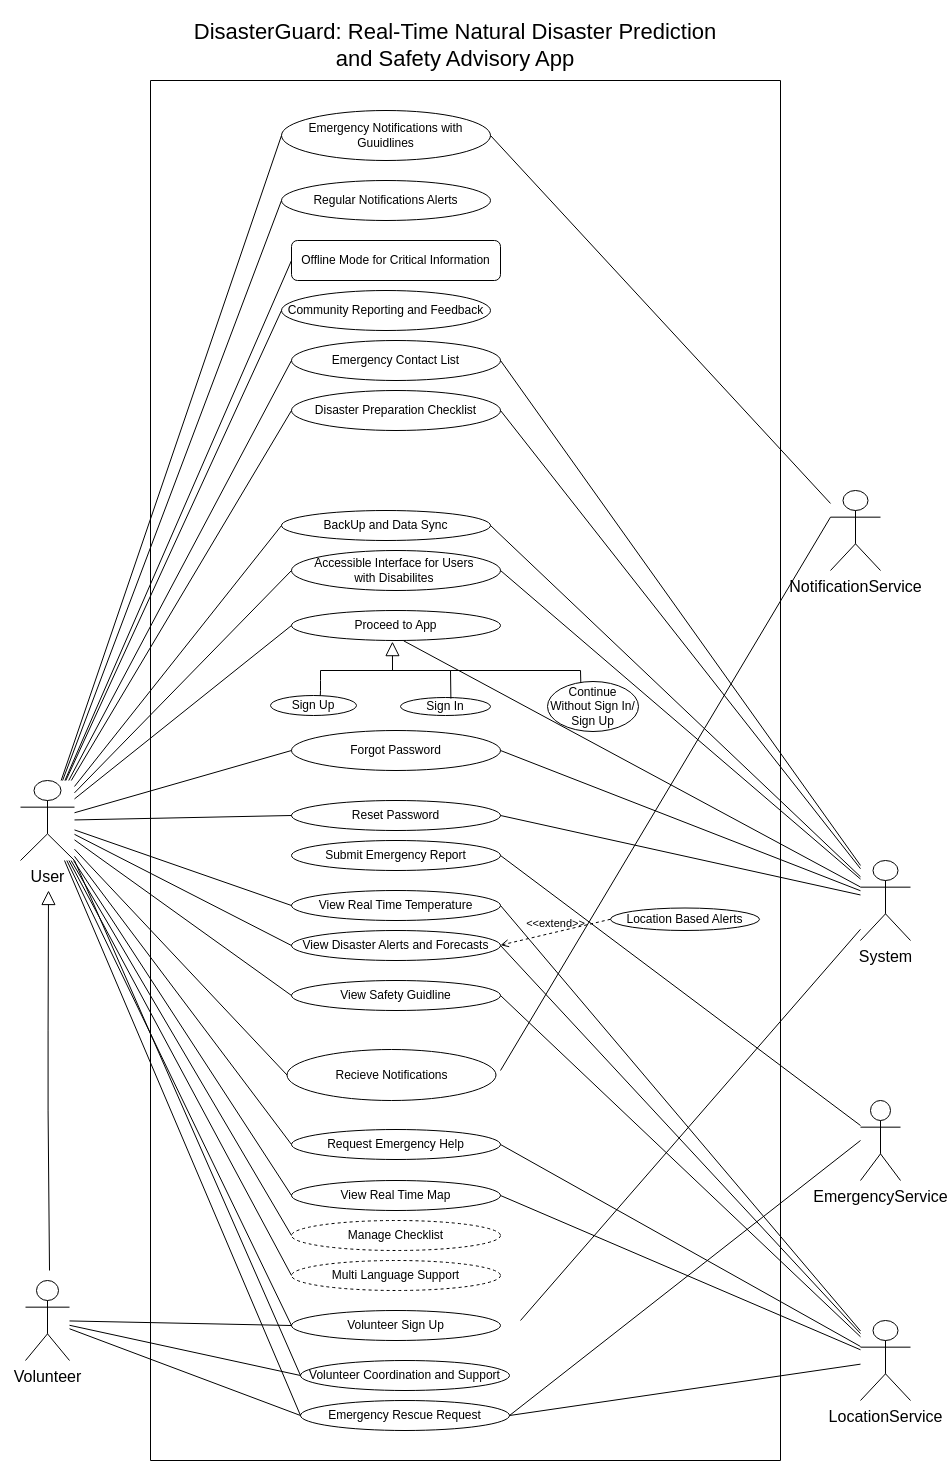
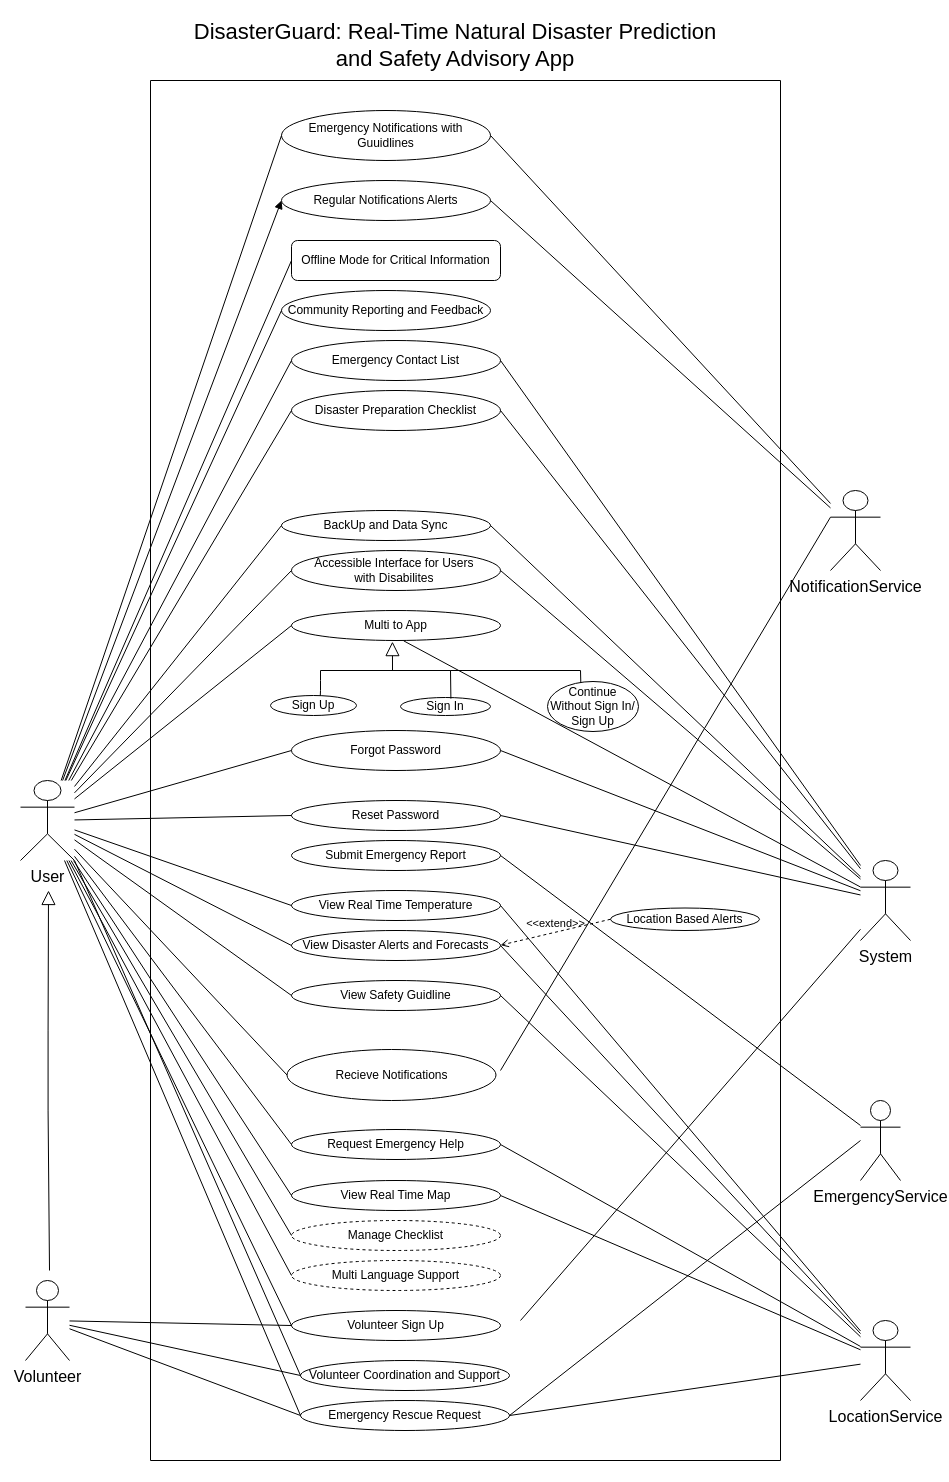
edge "Regular Notifications Alerts" -- "User": arrowhead none -> block
edge "Regular Notifications Alerts" -- "NotificationService": added
node "Proceed to App": label "Proceed to App" -> "Multi to App"
